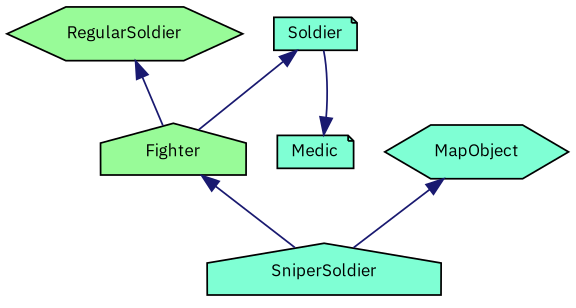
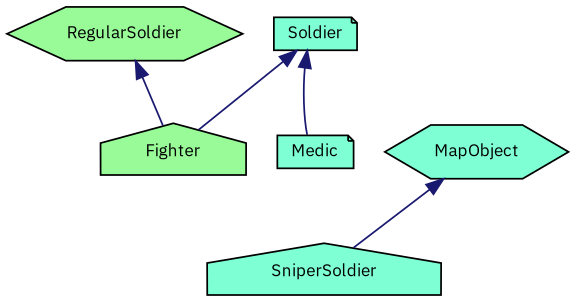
edge "Soldier" -> "Medic": reversed
edge "SniperSoldier" -> "Fighter": removed
